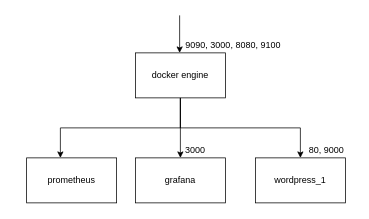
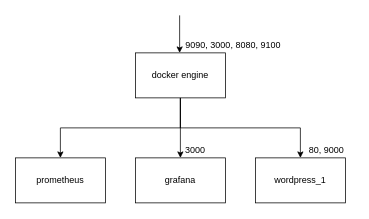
node "prometheus": moved (72, 180) -> (60, 180)
